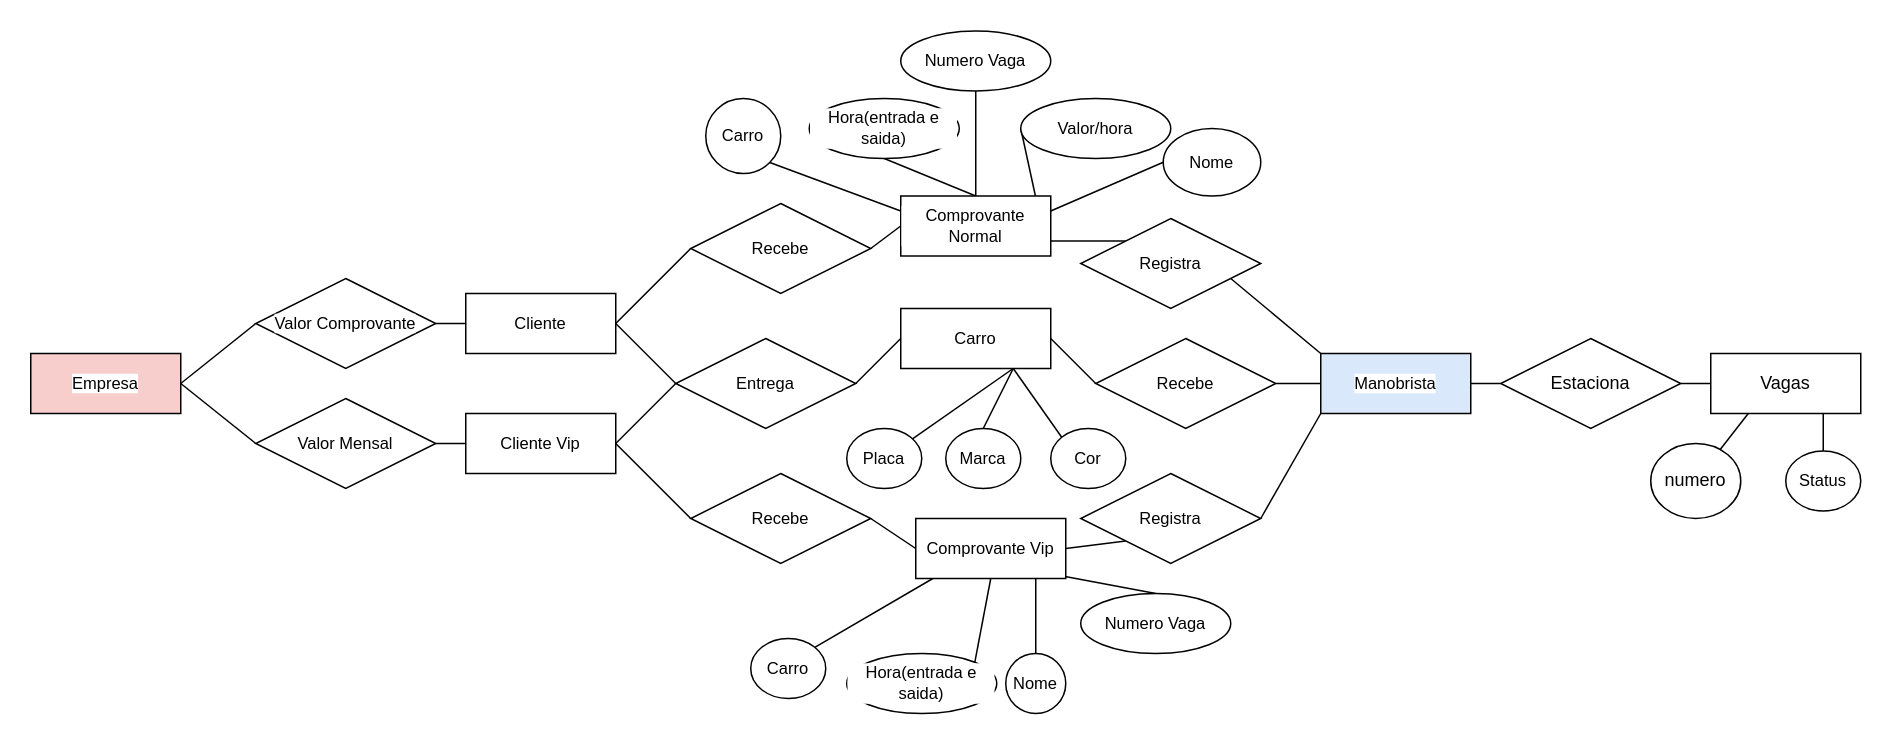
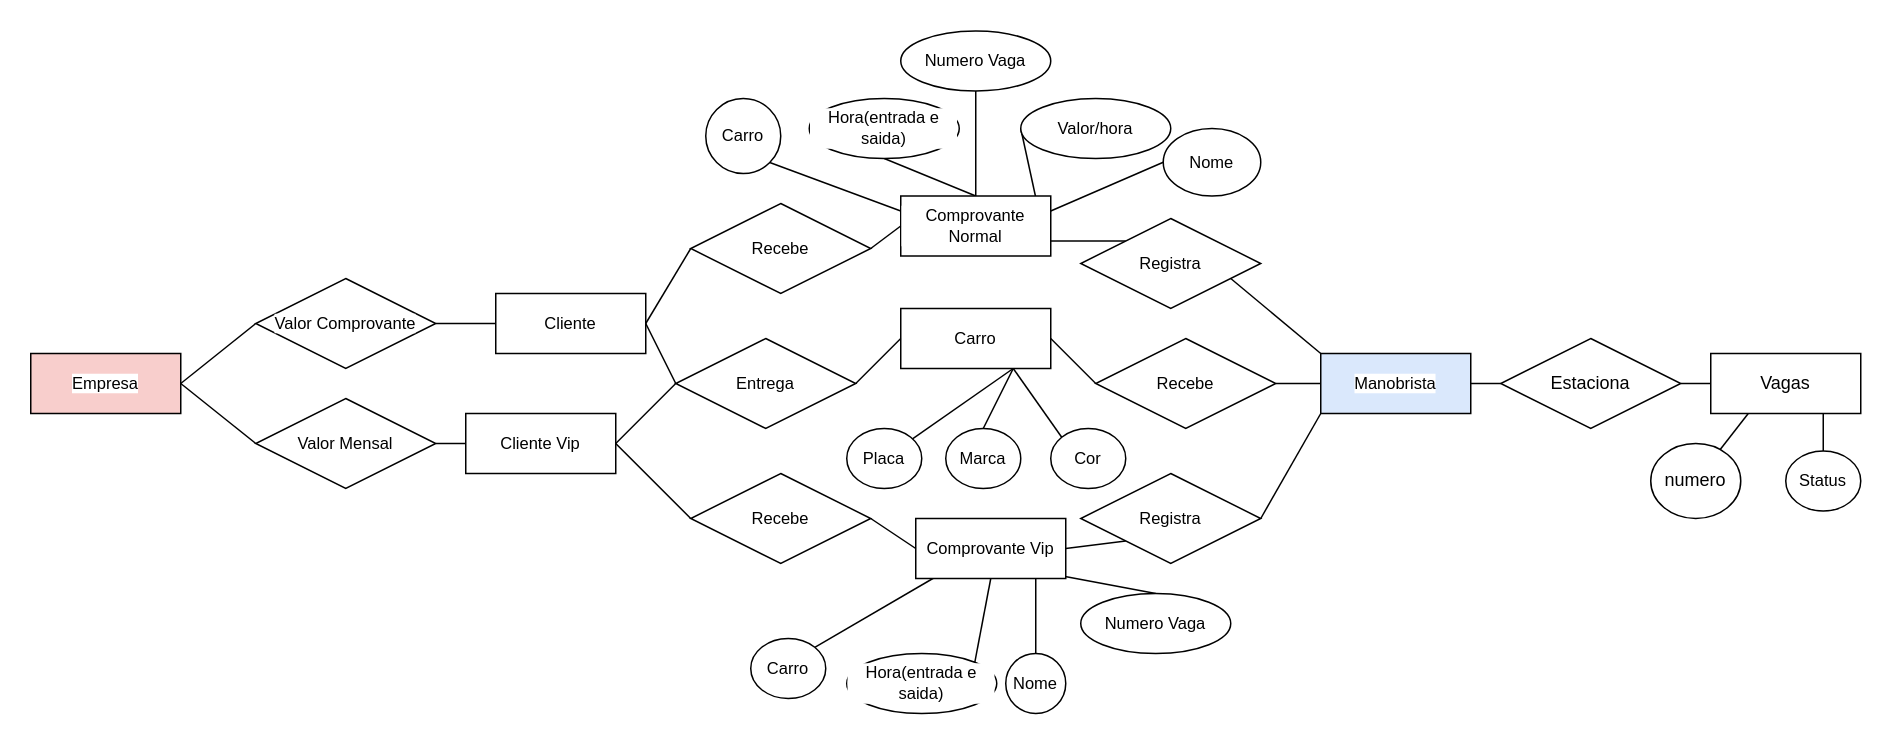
node "Cliente": moved (541, 323) -> (571, 323)
